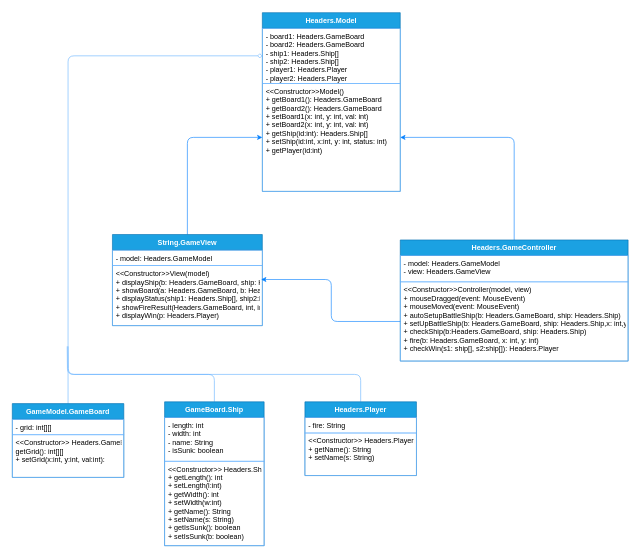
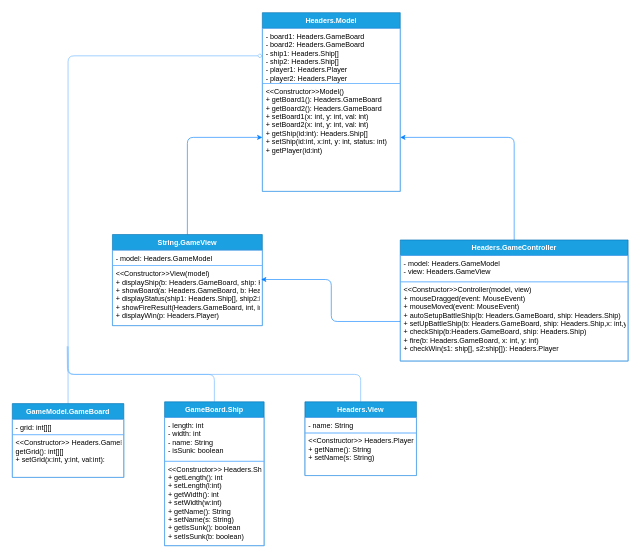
node "Headers.Player": label "Headers.Player" -> "Headers.View"
node "- fire: String": label "- fire: String" -> "- name: String"
